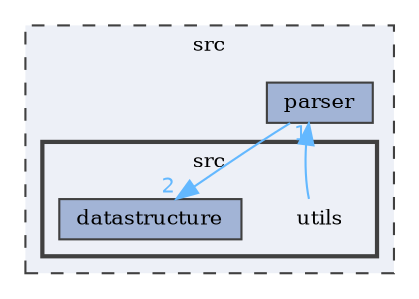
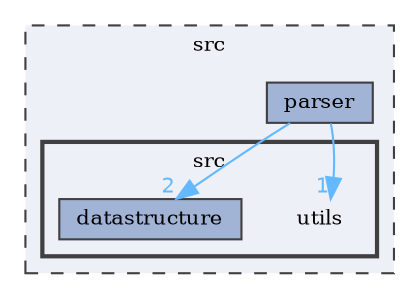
edge "utils" -> "parser": reversed
